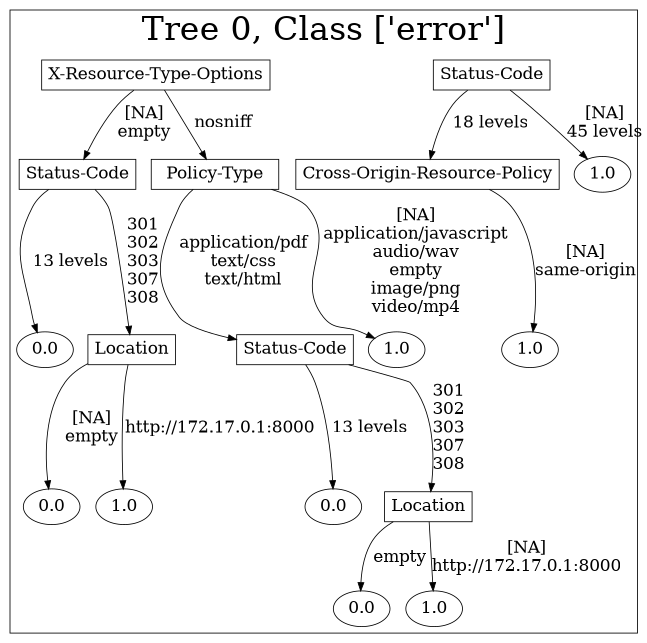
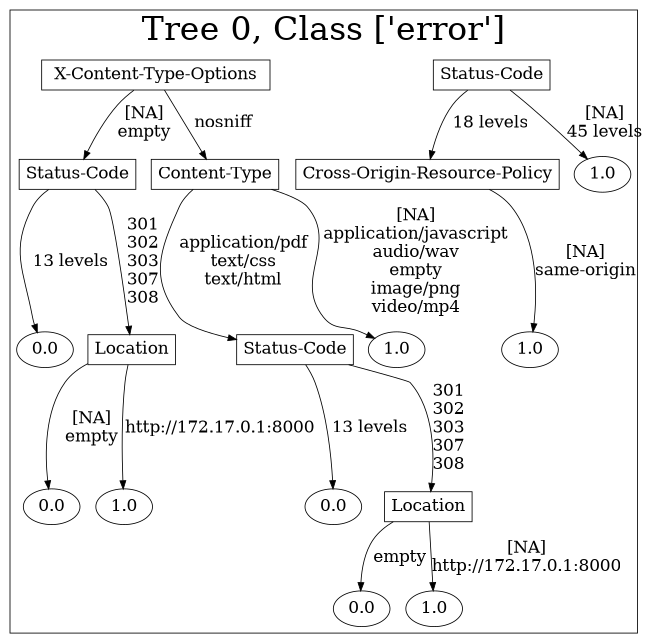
node "X-Resource-Type-Options": label "X-Resource-Type-Options" -> "X-Content-Type-Options"
node "Policy-Type": label "Policy-Type" -> "Content-Type"
